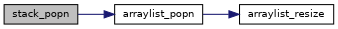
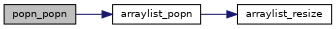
node "stack_popn": label "stack_popn" -> "popn_popn"
